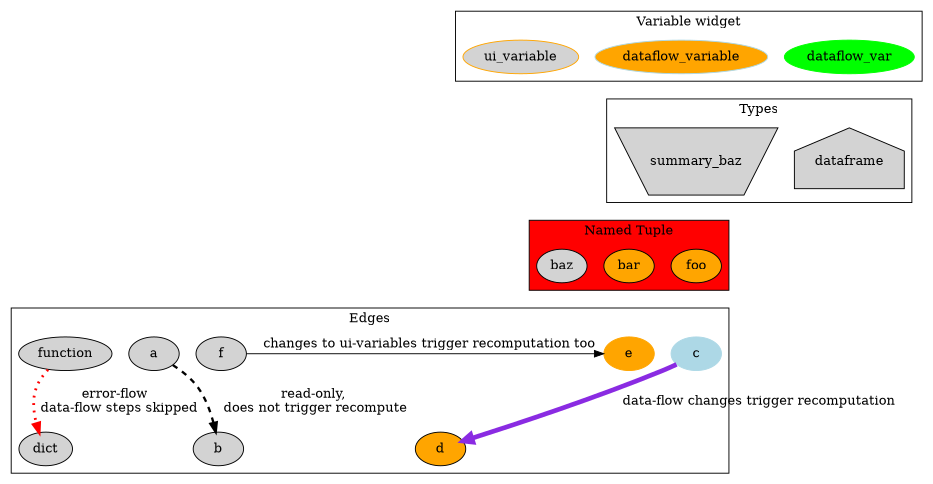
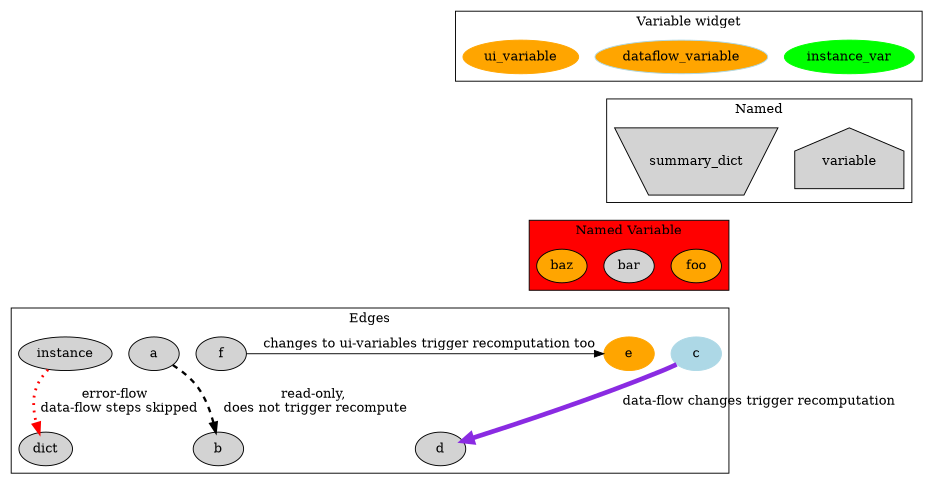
node "ui_variable": fillcolor lightgrey -> orange
node "dataflow_var": label "dataflow_var" -> "instance_var"
cluster "Types": label "Types" -> "Named"
node "summary_baz": label "summary_baz" -> "summary_dict"
node "dataframe": label "dataframe" -> "variable"
cluster "Named Tuple": label "Named Tuple" -> "Named Variable"
node "baz": fillcolor lightgrey -> orange
node "bar": fillcolor orange -> lightgrey
node "function": label "function" -> "instance"
node "d": fillcolor orange -> lightgrey
